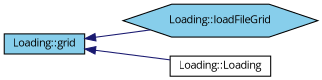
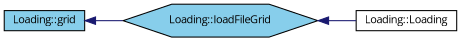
edge "Loading::Loading" -> "Loading::grid": now "Loading::Loading" -> "Loading::loadFileGrid"
